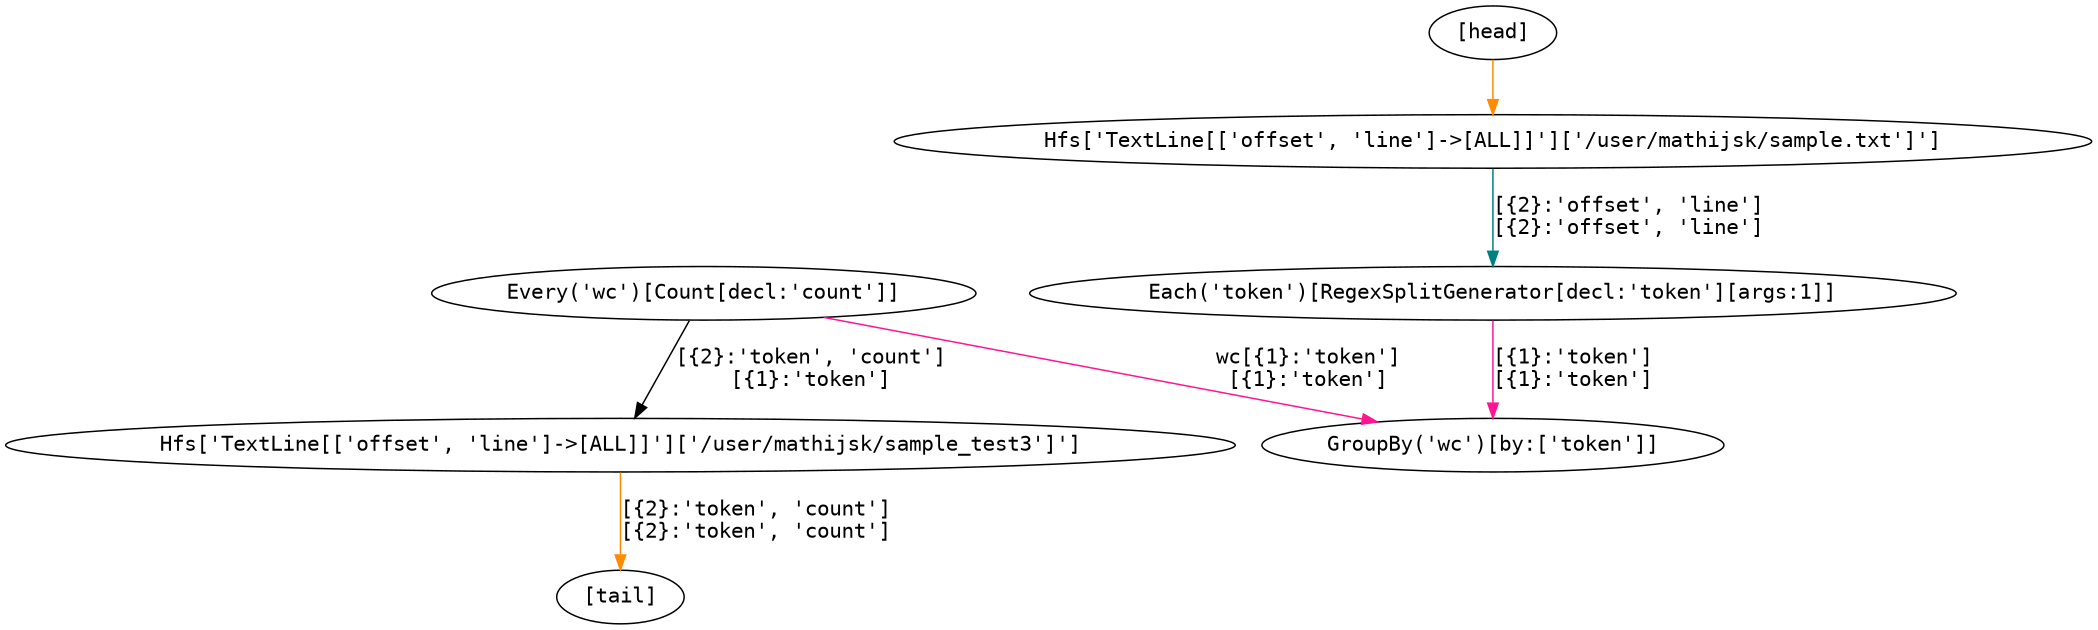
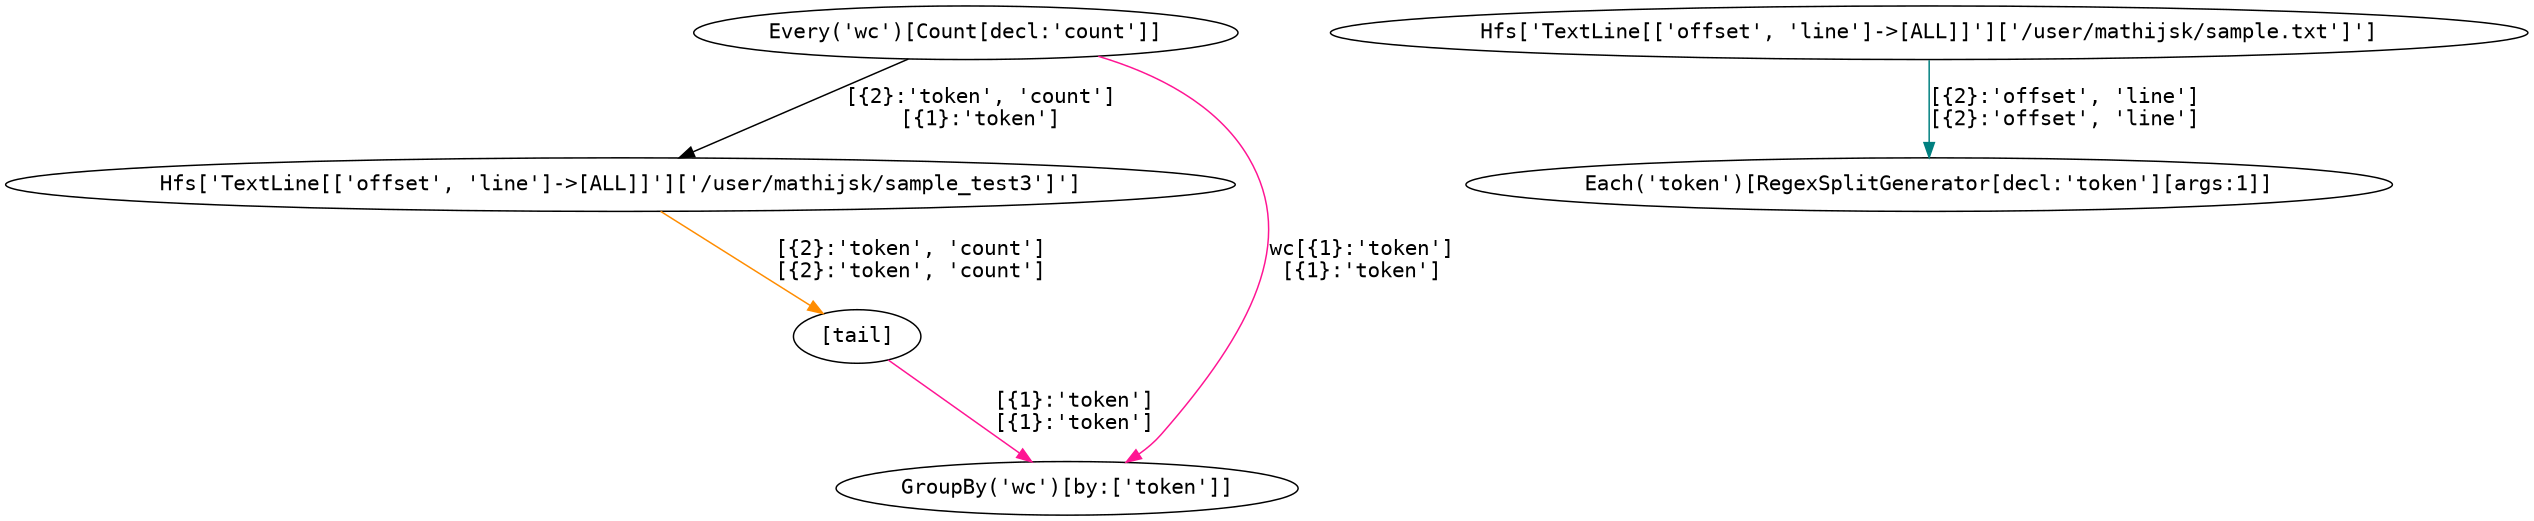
node "[head]": removed
edge "Each('token')[RegexSplitGenerator[decl:'token'][args:1]]" -> "GroupBy('wc')[by:['token']]": now "[tail]" -> "GroupBy('wc')[by:['token']]"
